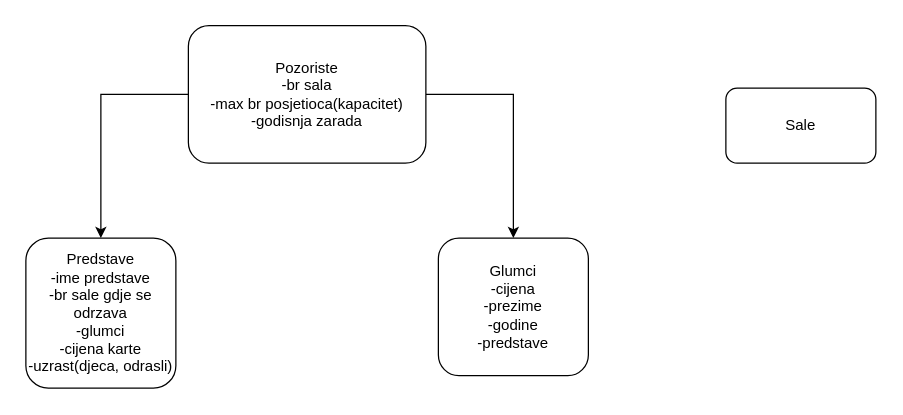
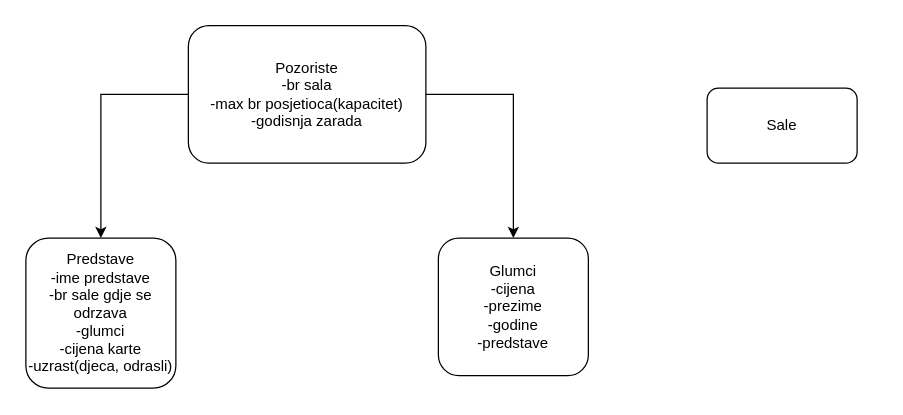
node "Sale": moved (801, 126) -> (782, 126)
